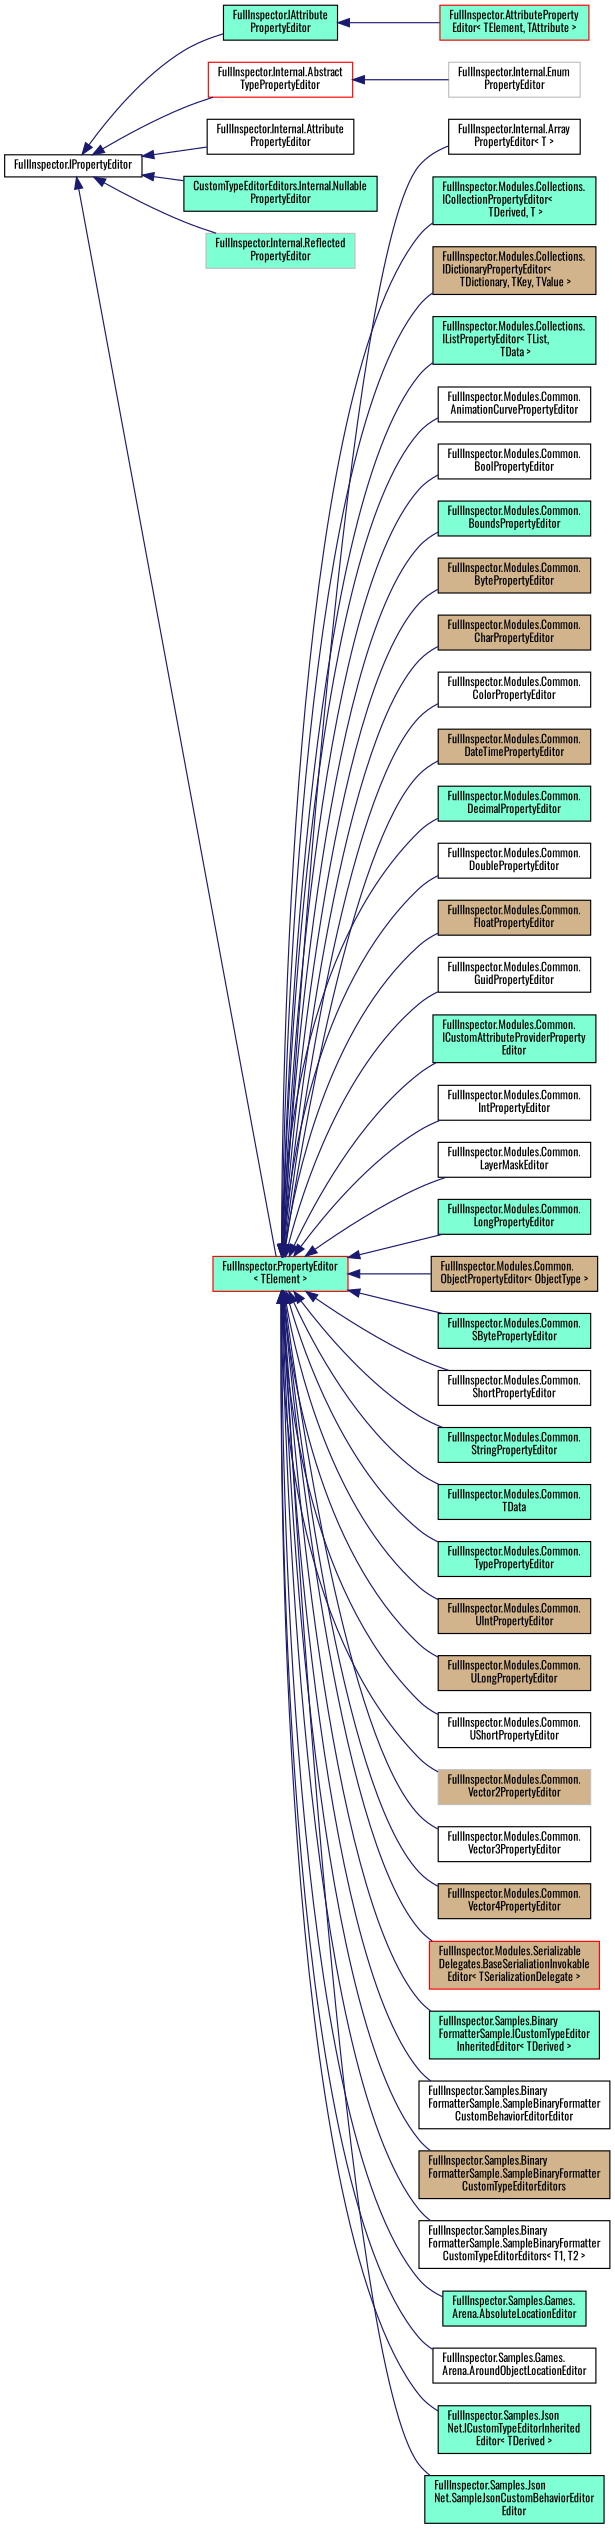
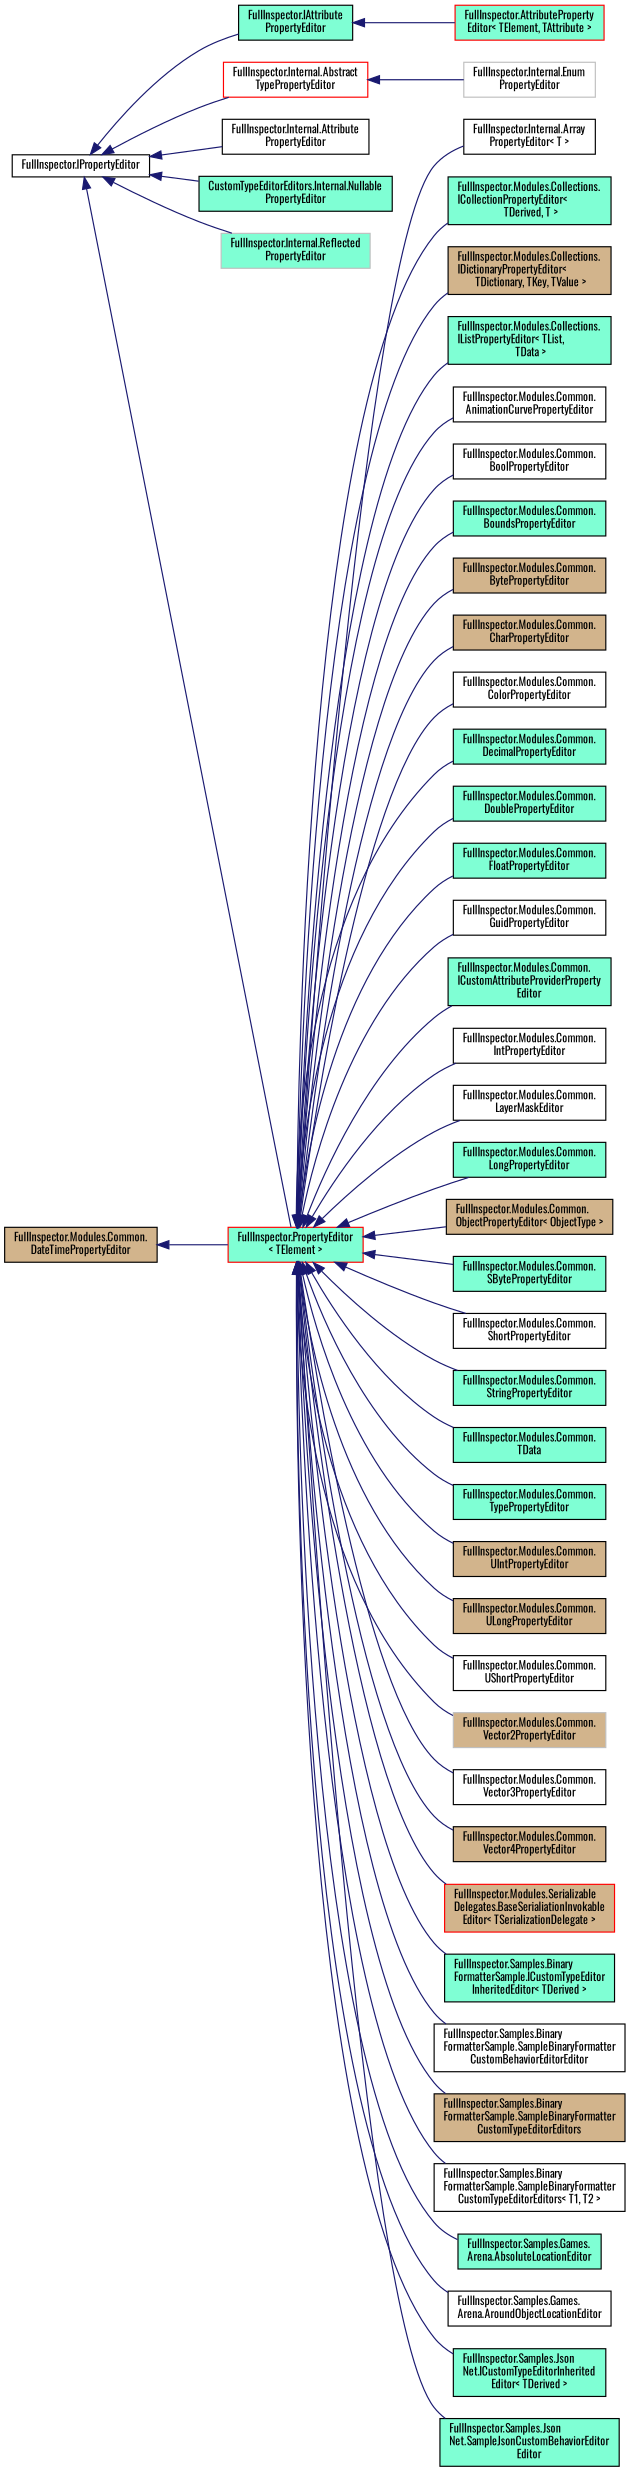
node "FullInspector.Modules.Common. DoublePropertyEditor": fillcolor white -> aquamarine
node "FullInspector.Modules.Common. FloatPropertyEditor": fillcolor tan -> aquamarine
edge "FullInspector.Modules.Common. DateTimePropertyEditor" -> "FullInspector.PropertyEditor < TElement >": reversed
